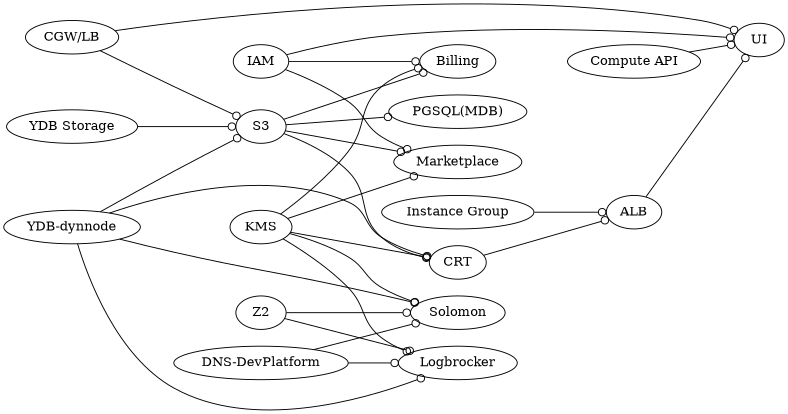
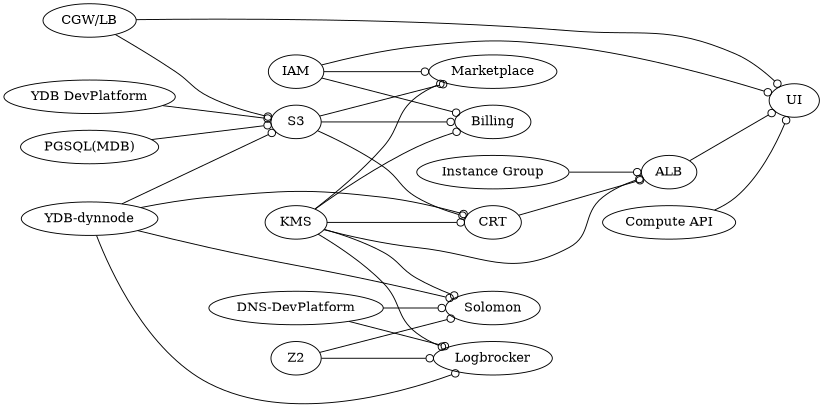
edge "S3" -> "PGSQL(MDB)": reversed
node "YDB Storage": label "YDB Storage" -> "YDB DevPlatform"
edge "KMS" -> "ALB": added
